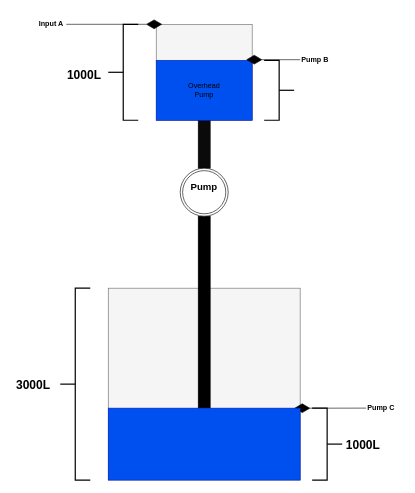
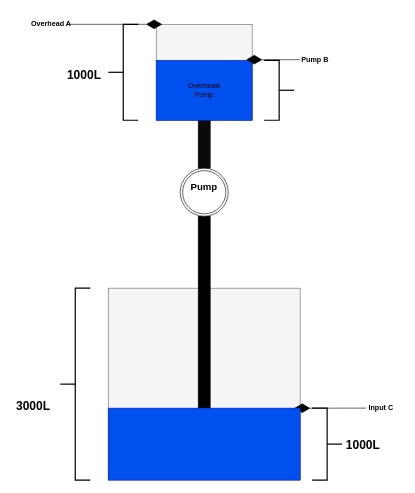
node "Input A": label "Input A" -> "Overhead A"
node "3000L": moved (33, 384) -> (33, 405)
node "Pump C": label "Pump C" -> "Input C"
